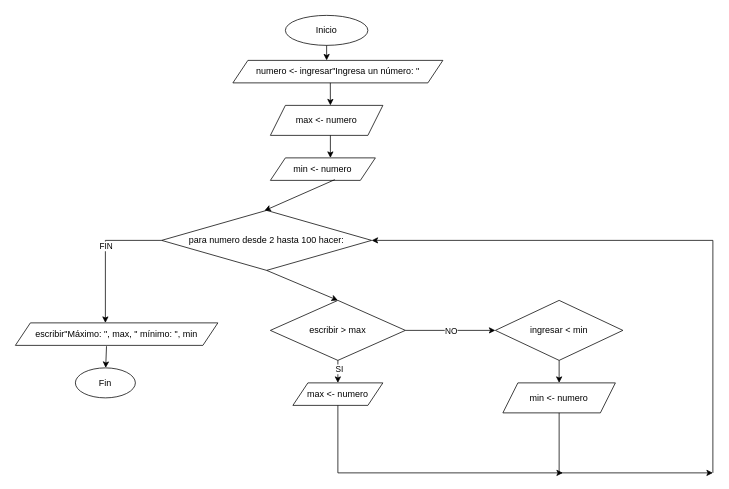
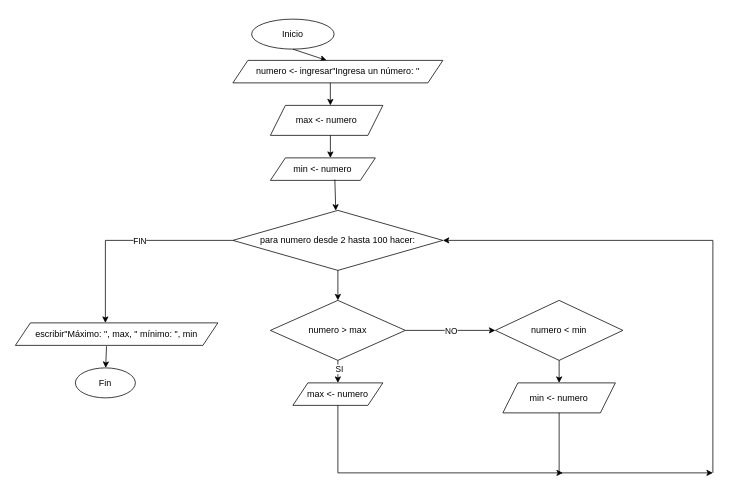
node "Inicio": moved (327, 30) -> (293, 34)
node "para numero desde 2 hasta 100 hacer:": moved (267, 240) -> (338, 240)
node "escribir > max": label "escribir > max" -> "numero > max"
node "ingresar < min": label "ingresar < min" -> "numero < min"
